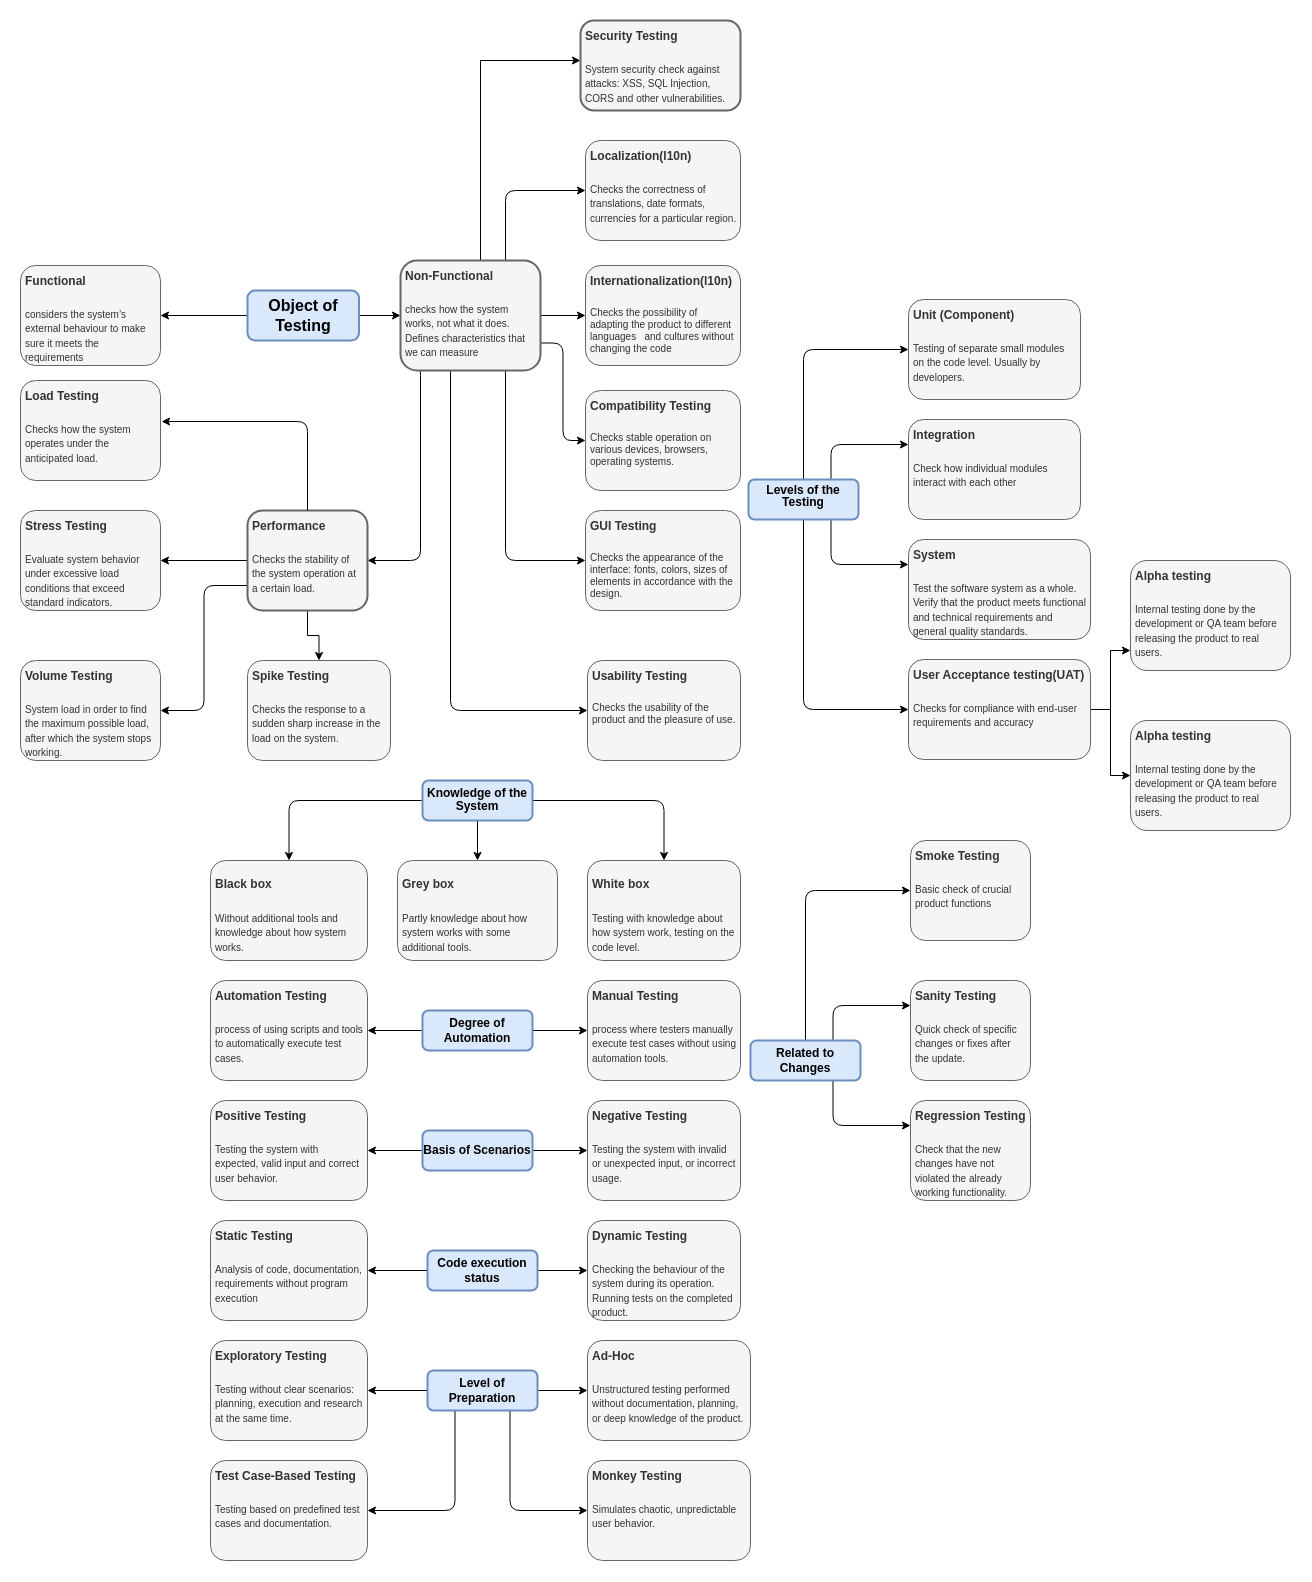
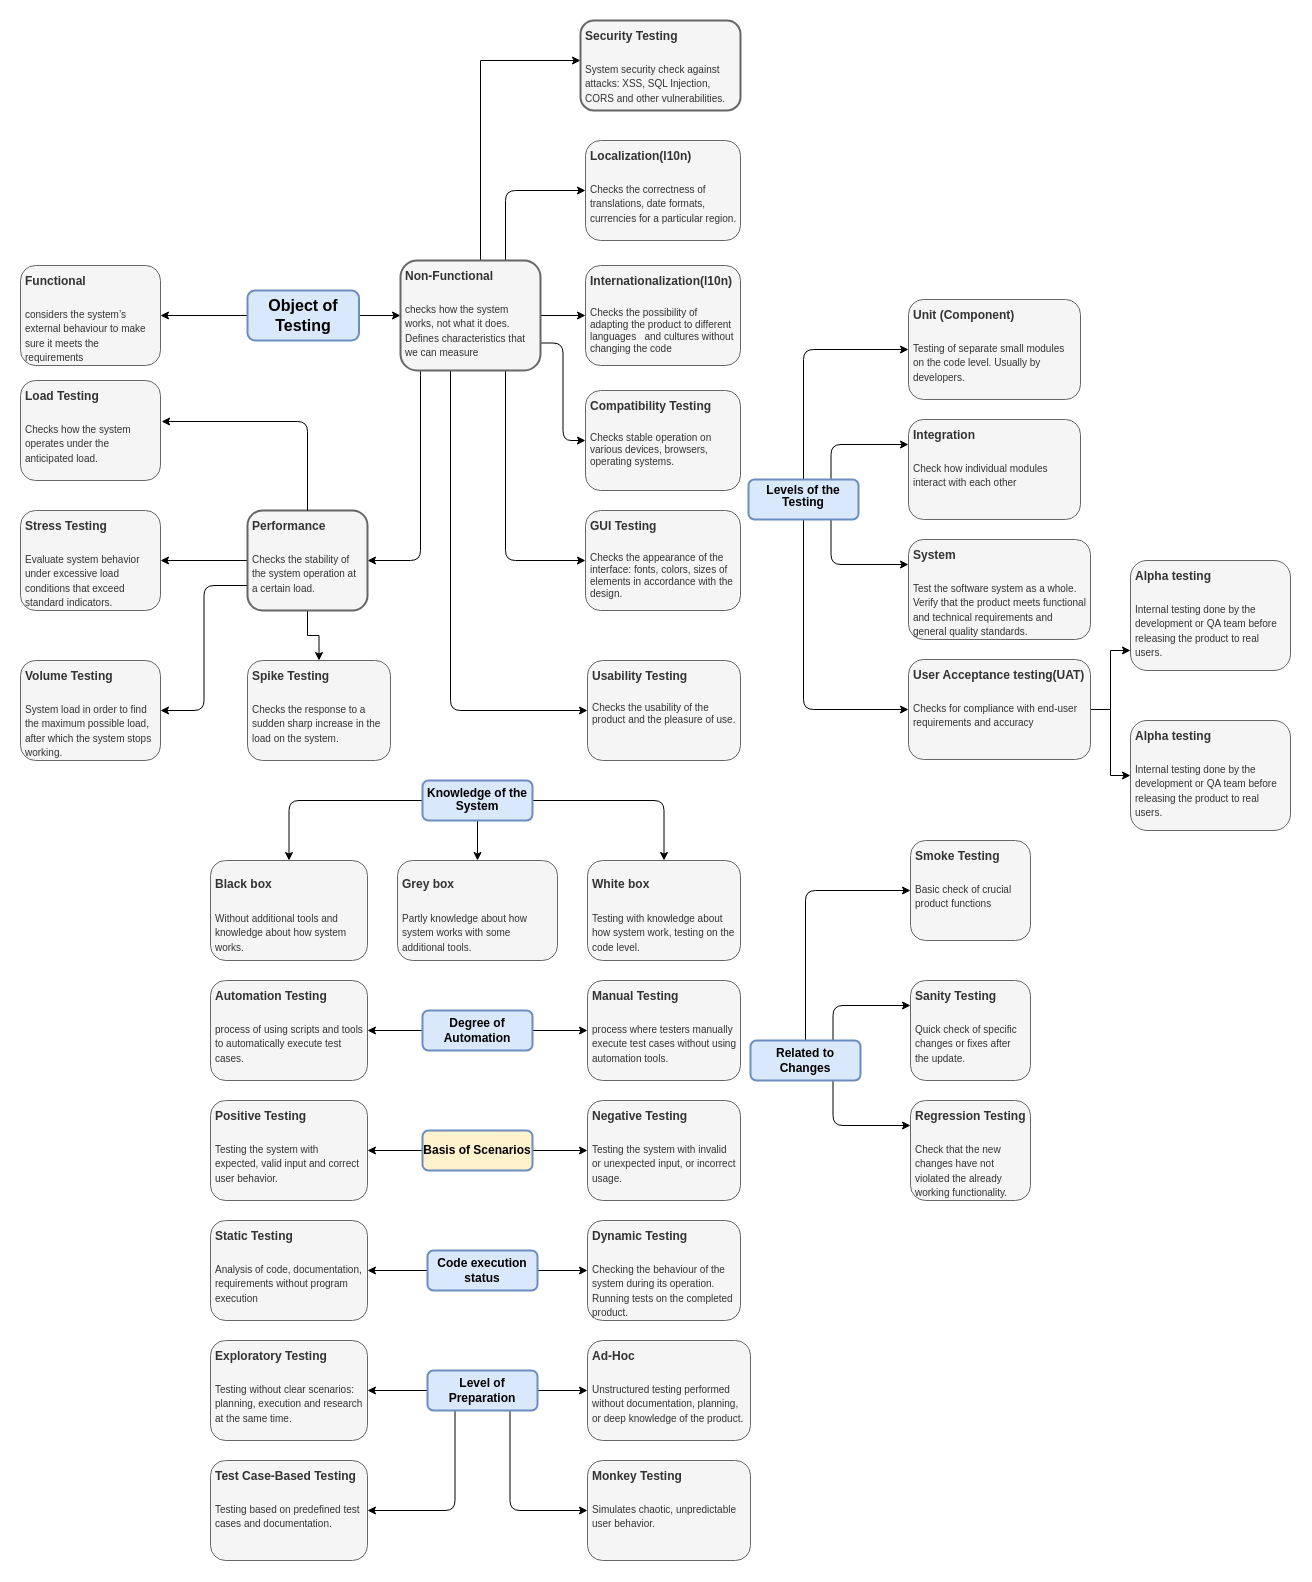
node "Basis of Scenarios": fillcolor #dae8fc -> #fff2cc
